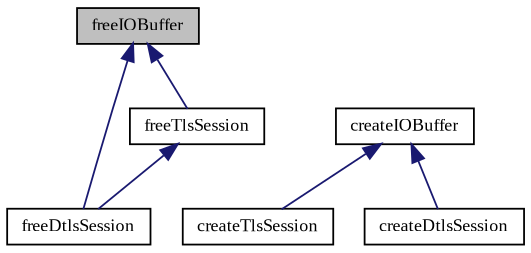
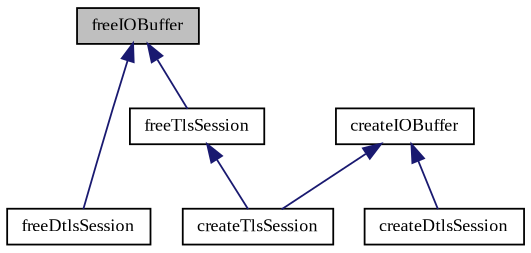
edge "freeDtlsSession" -> "freeTlsSession": now "createTlsSession" -> "freeTlsSession"
